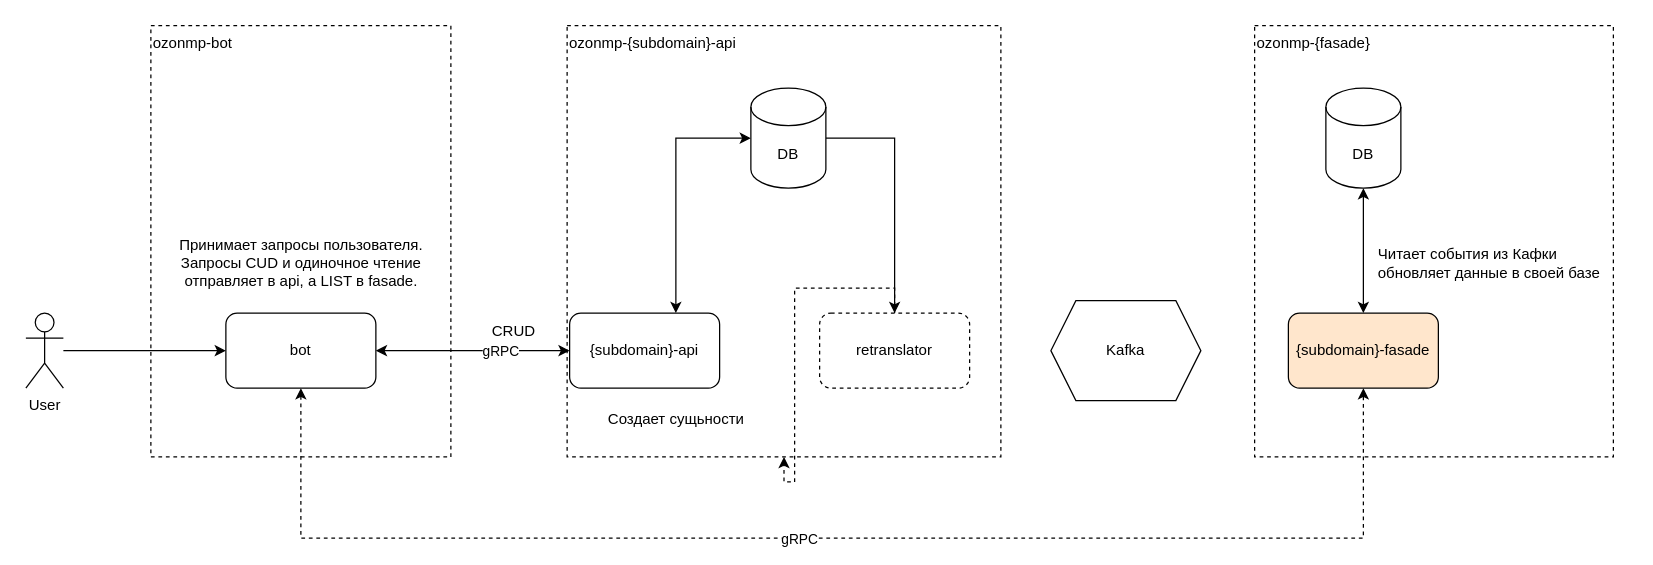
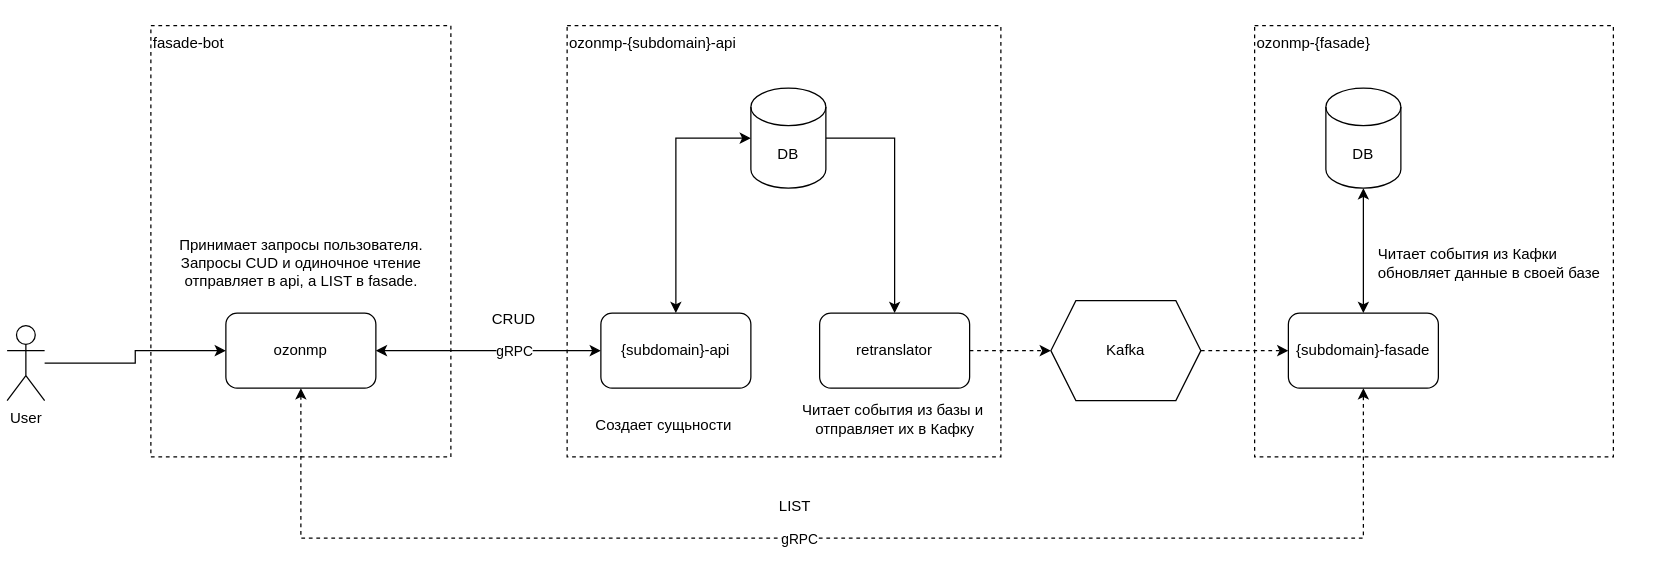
node "ozonmp-bot": label "ozonmp-bot" -> "fasade-bot"
node "CRUD": moved (513, 332) -> (513, 319)
edge "retranslator" -> "ozonmp-{subdomain}-api": now "retranslator" -> "Kafka"
node "User": moved (44, 351) -> (26, 363)
node "bot": label "bot" -> "ozonmp"
node "{subdomain}-api": moved (644, 351) -> (676, 351)
node "retranslator": style dashed -> solid
edge "Kafka" -> "{subdomain}-fasade": added
node "{subdomain}-fasade": fillcolor #ffe6cc -> #ffffff
node "Создает сущьности": moved (676, 419) -> (663, 426)
node "Читает события из базы и отправляет их в Кафку": added
node "LIST": added
